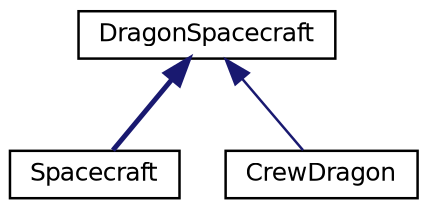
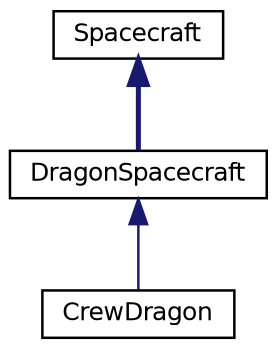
edge "Spacecraft" -> "DragonSpacecraft": reversed
